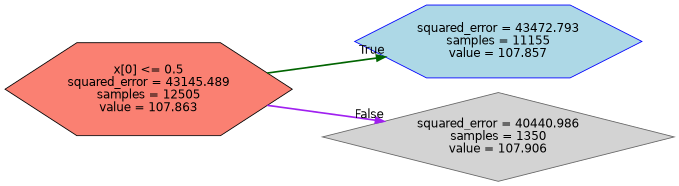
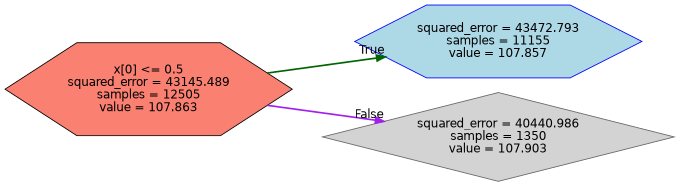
node "squared_error = 40440.986 samples = 1350 value = 107.906": label "squared_error = 40440.986 samples = 1350 value = 107.906" -> "squared_error = 40440.986 samples = 1350 value = 107.903"
